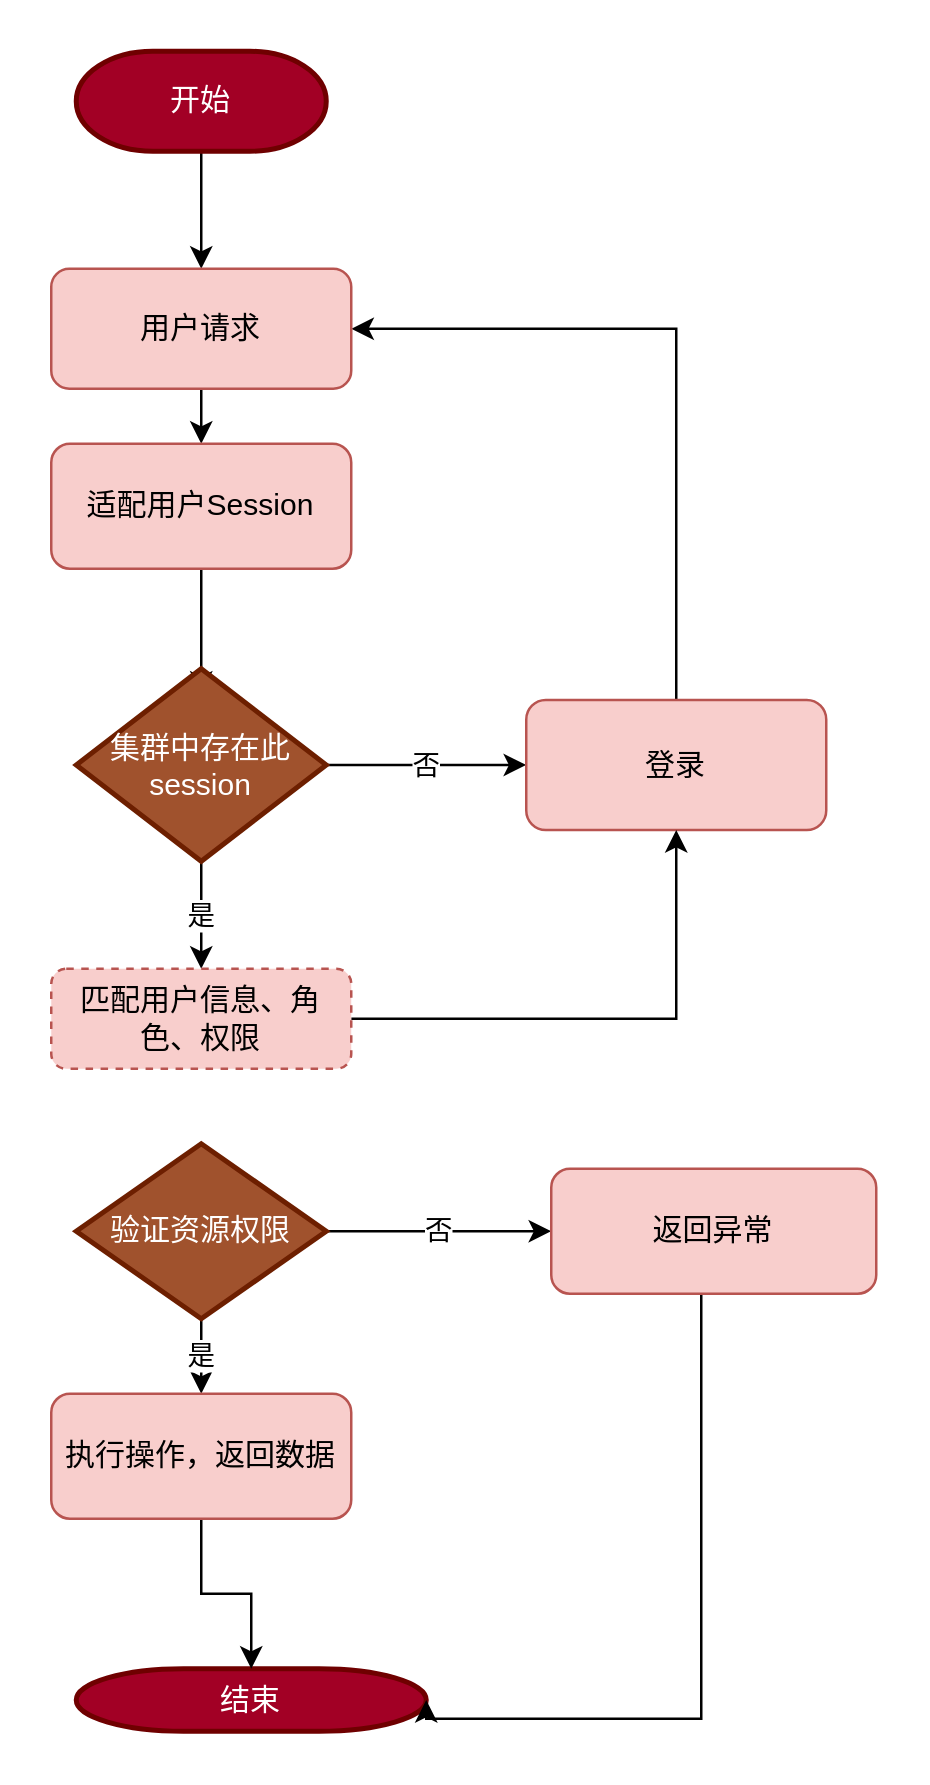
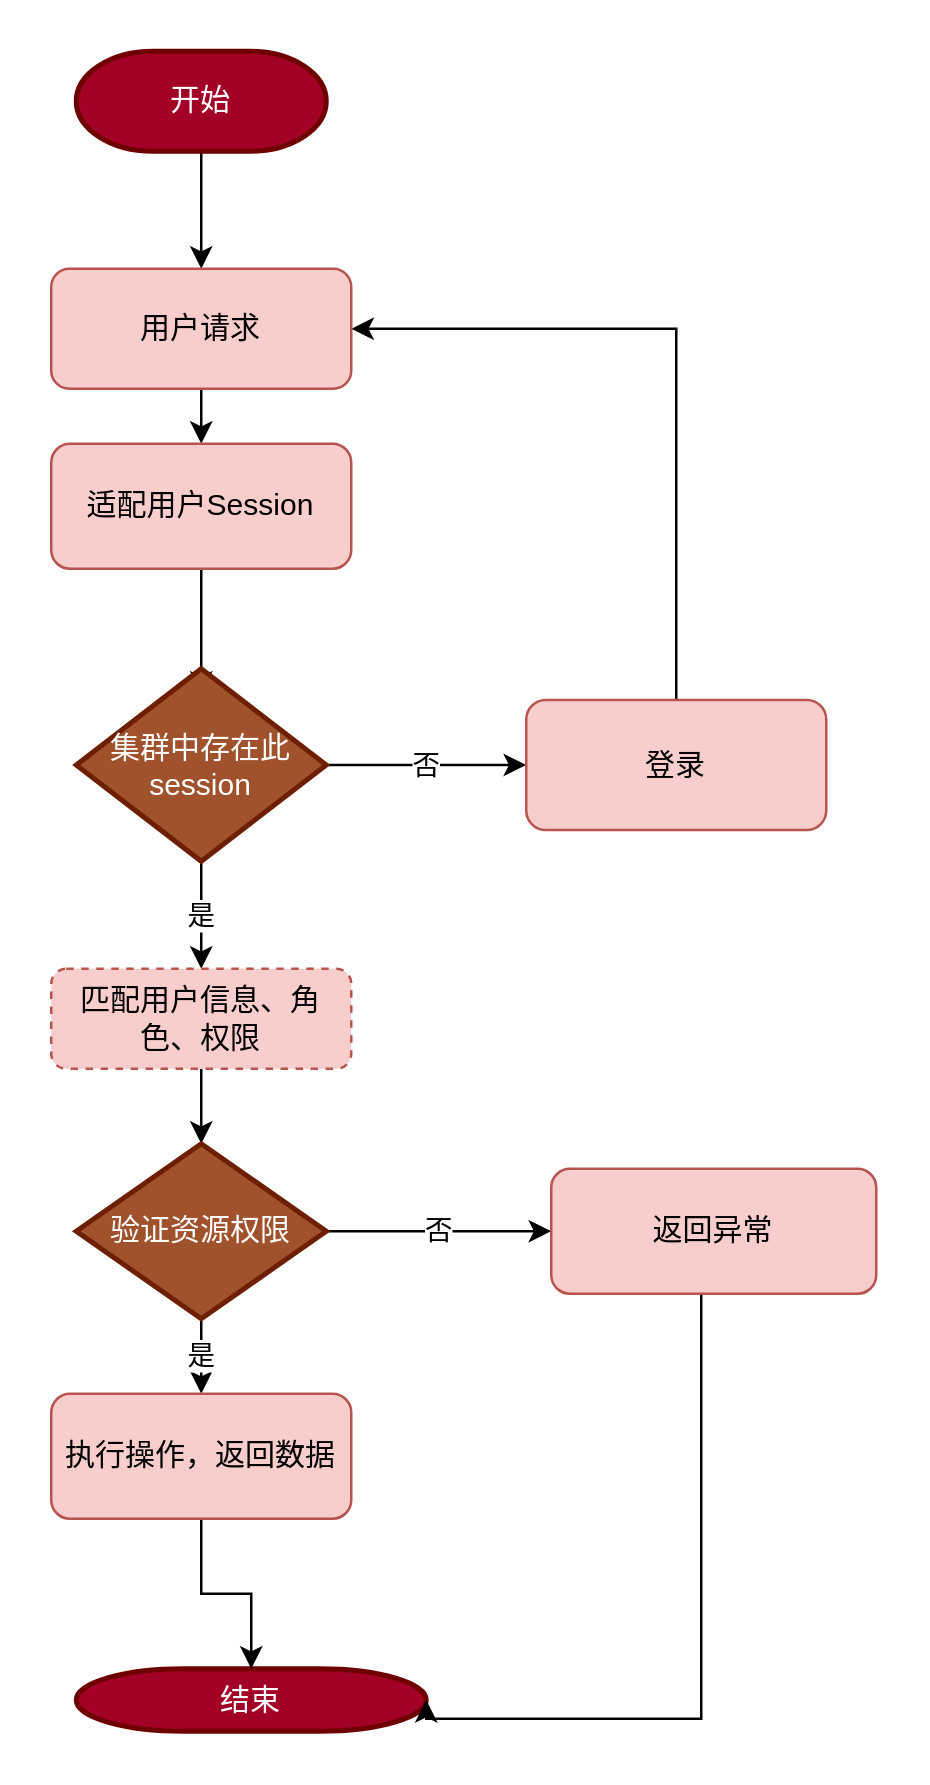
edge "匹配用户信息、角色、权限" -> "登录": now "匹配用户信息、角色、权限" -> "验证资源权限"
